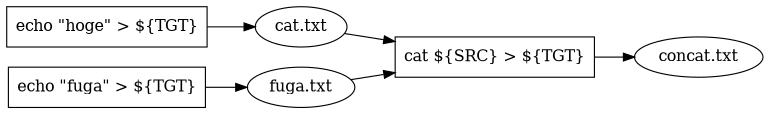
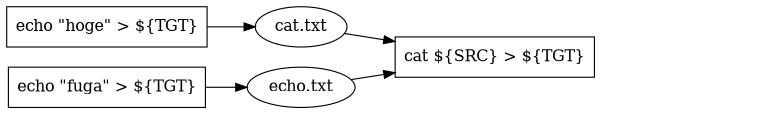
node "concat.txt": removed
node "fuga.txt": label "fuga.txt" -> "echo.txt"
